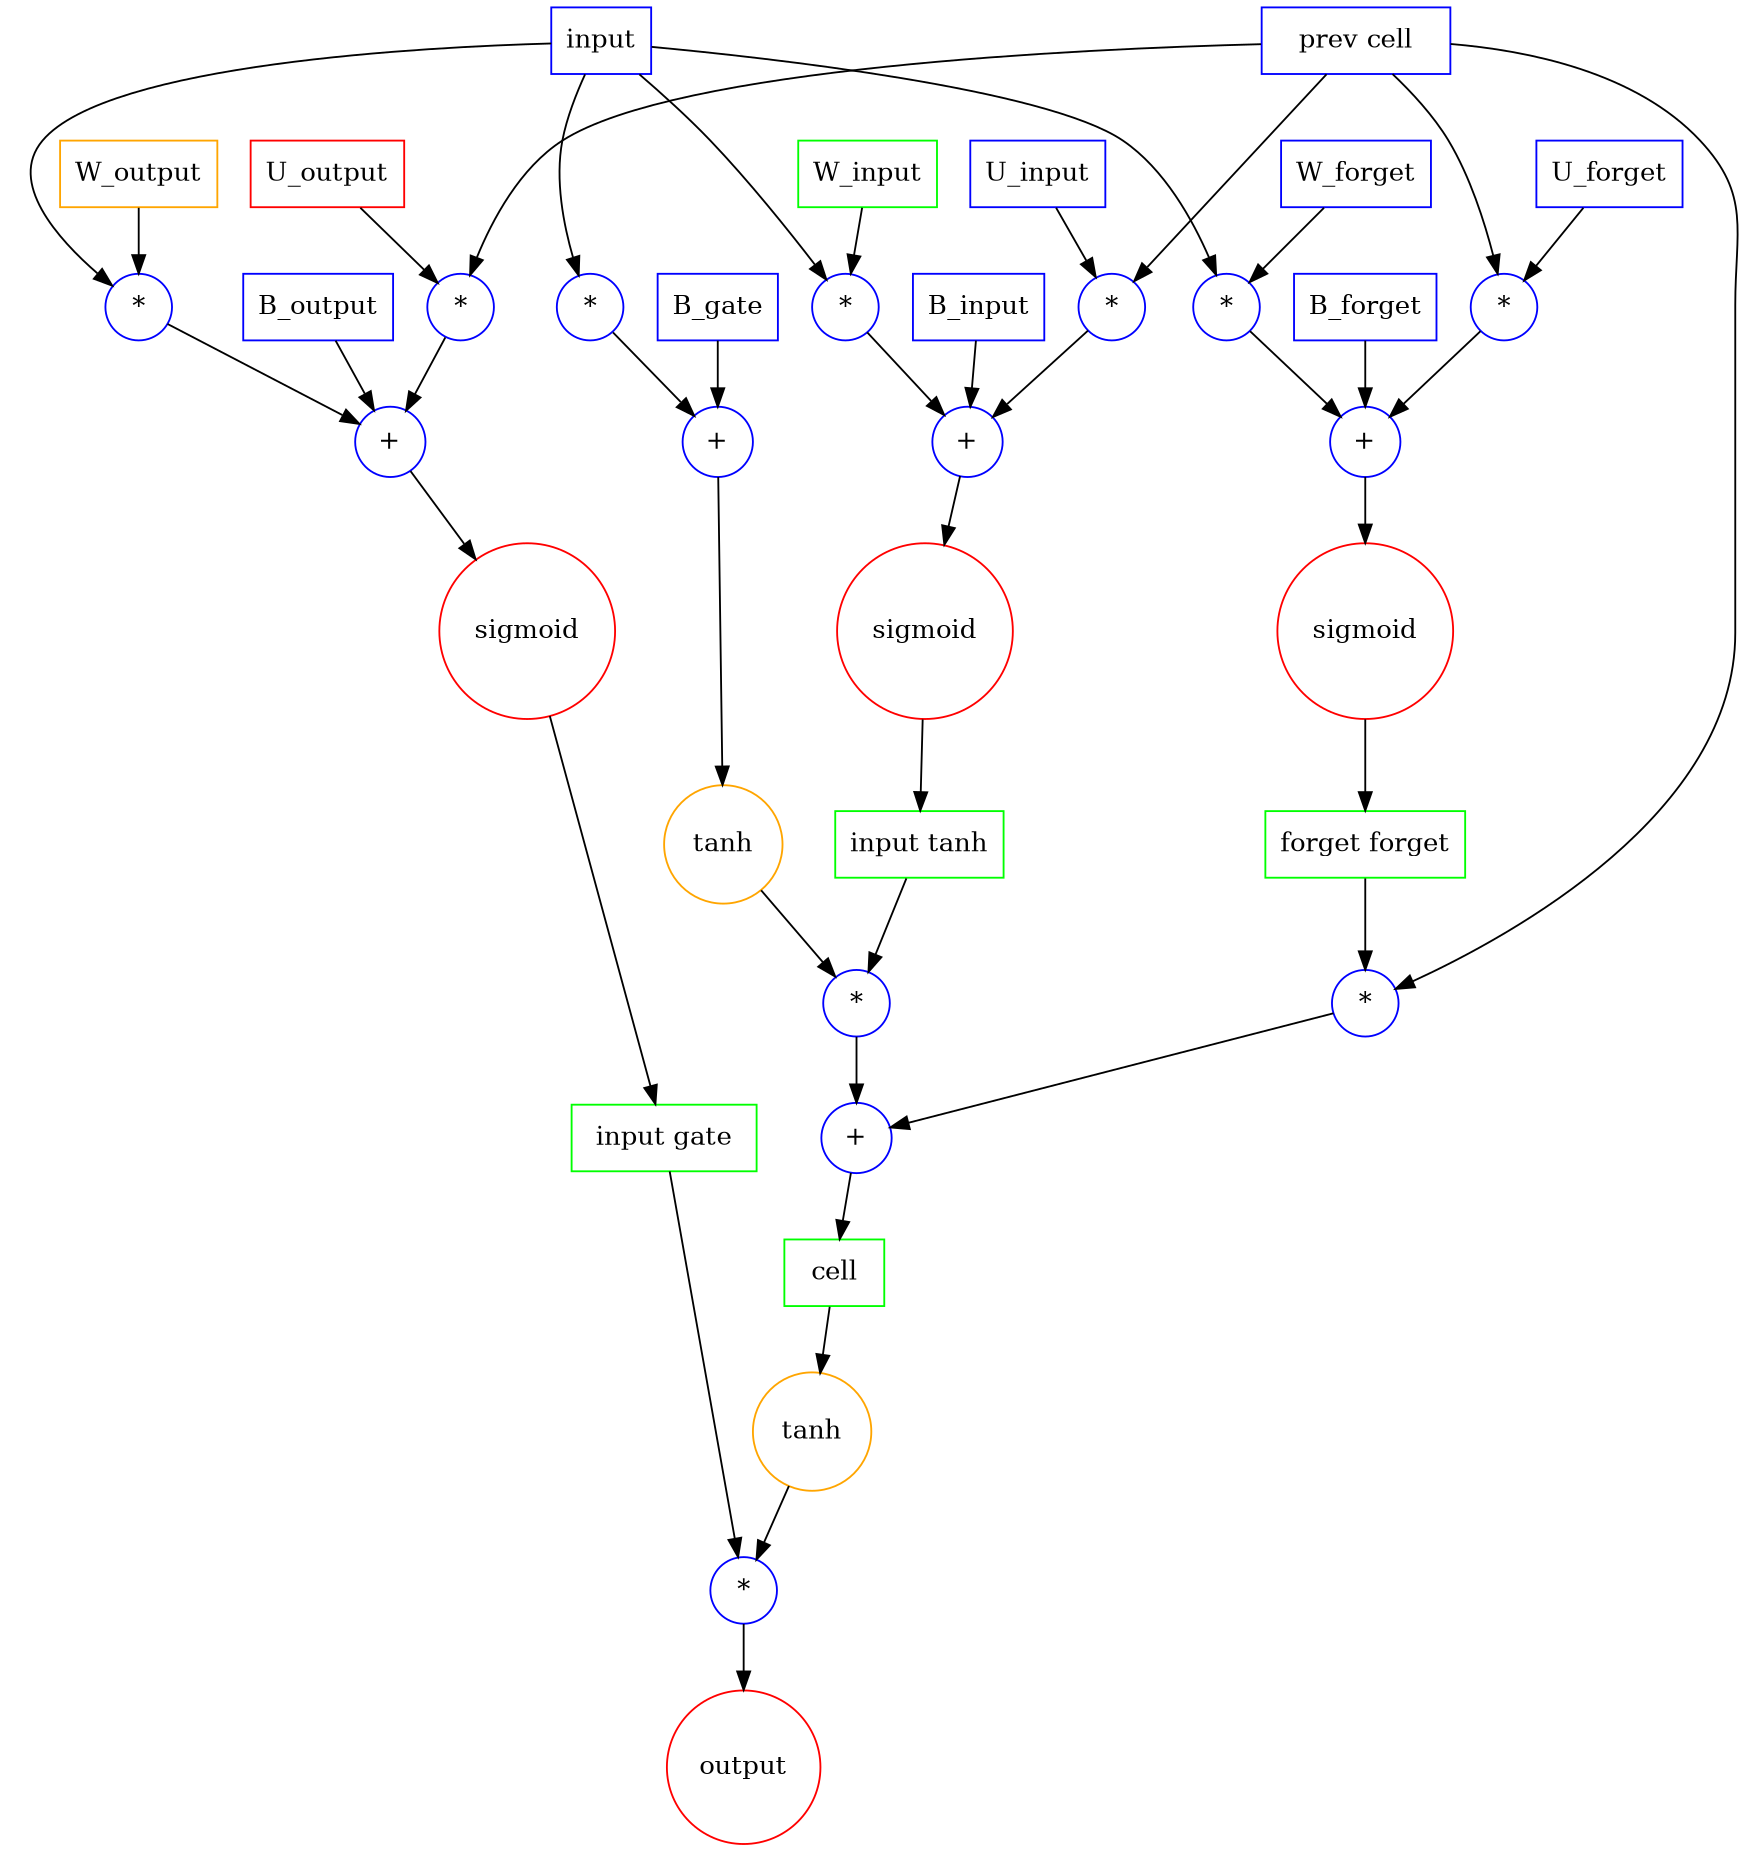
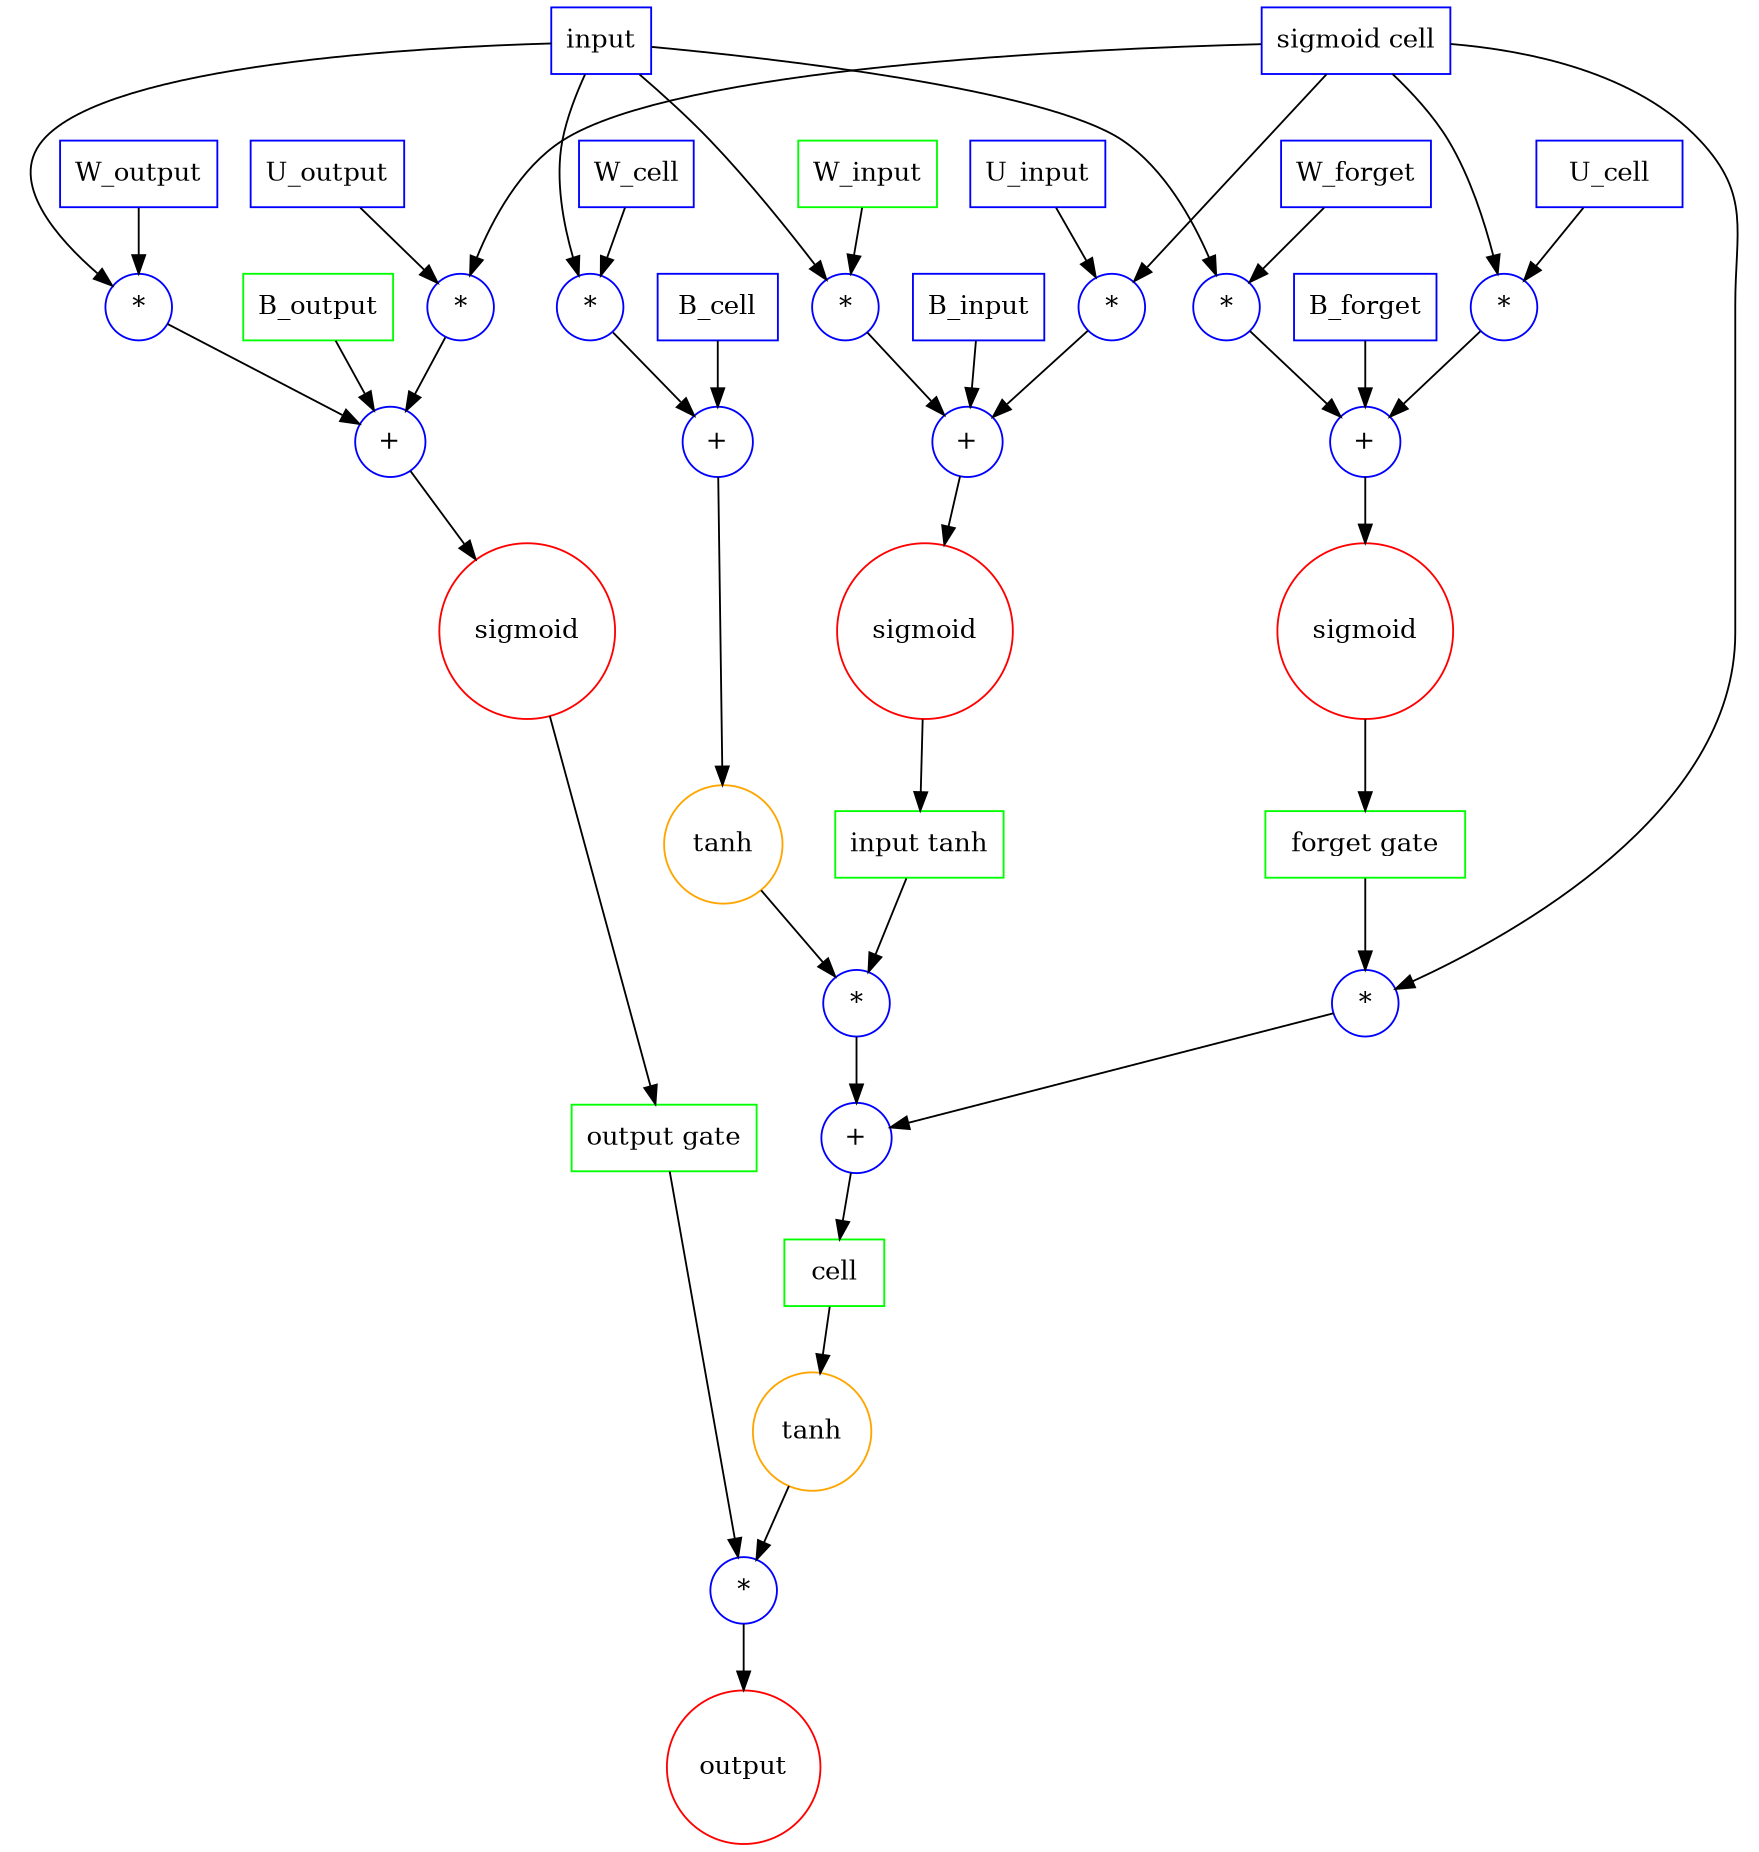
node "prev cell": label "prev cell" -> "sigmoid cell"
node "W_output": color orange -> blue
node "U_output": color red -> blue
node "W_cell": added
node "U_forget": label "U_forget" -> "U_cell"
node "B_output": color blue -> green
node "B_gate": label "B_gate" -> "B_cell"
node "forget forget": label "forget forget" -> "forget gate"
node "input gate": label "input gate" -> "output gate"
